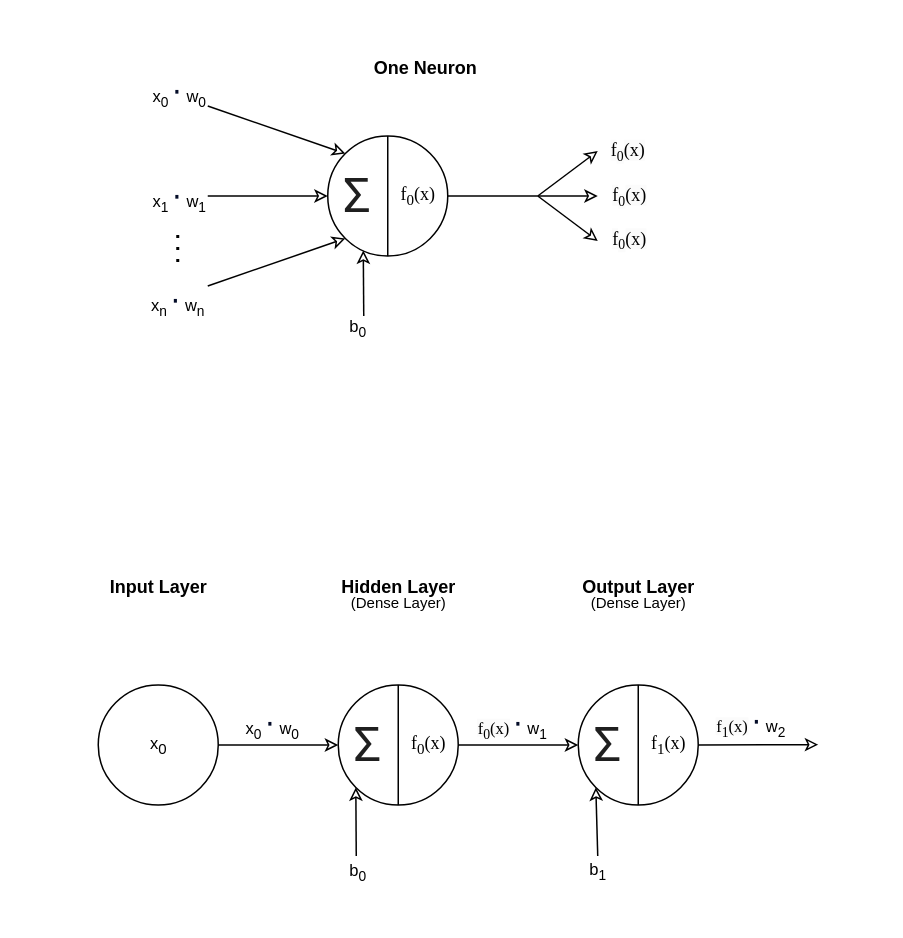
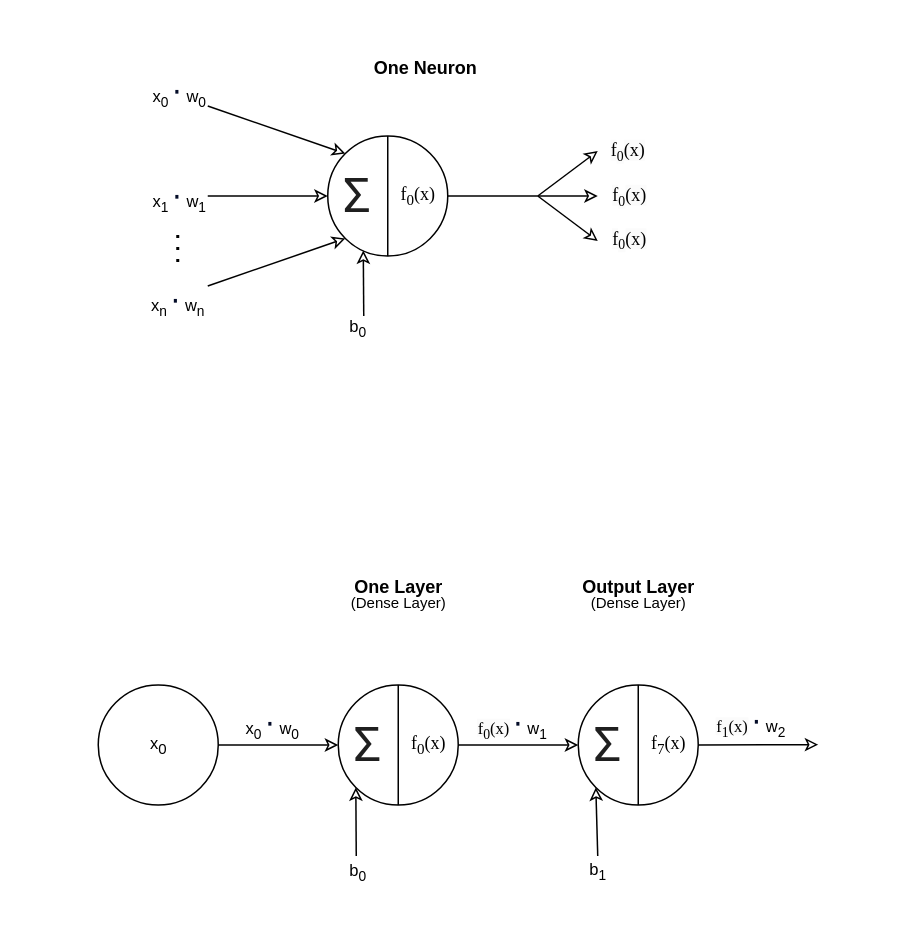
node "Input Layer": removed
node "Hidden Layer": label "Hidden Layer" -> "One Layer"
node "f1(x)": label "f1(x)" -> "f7(x)"
